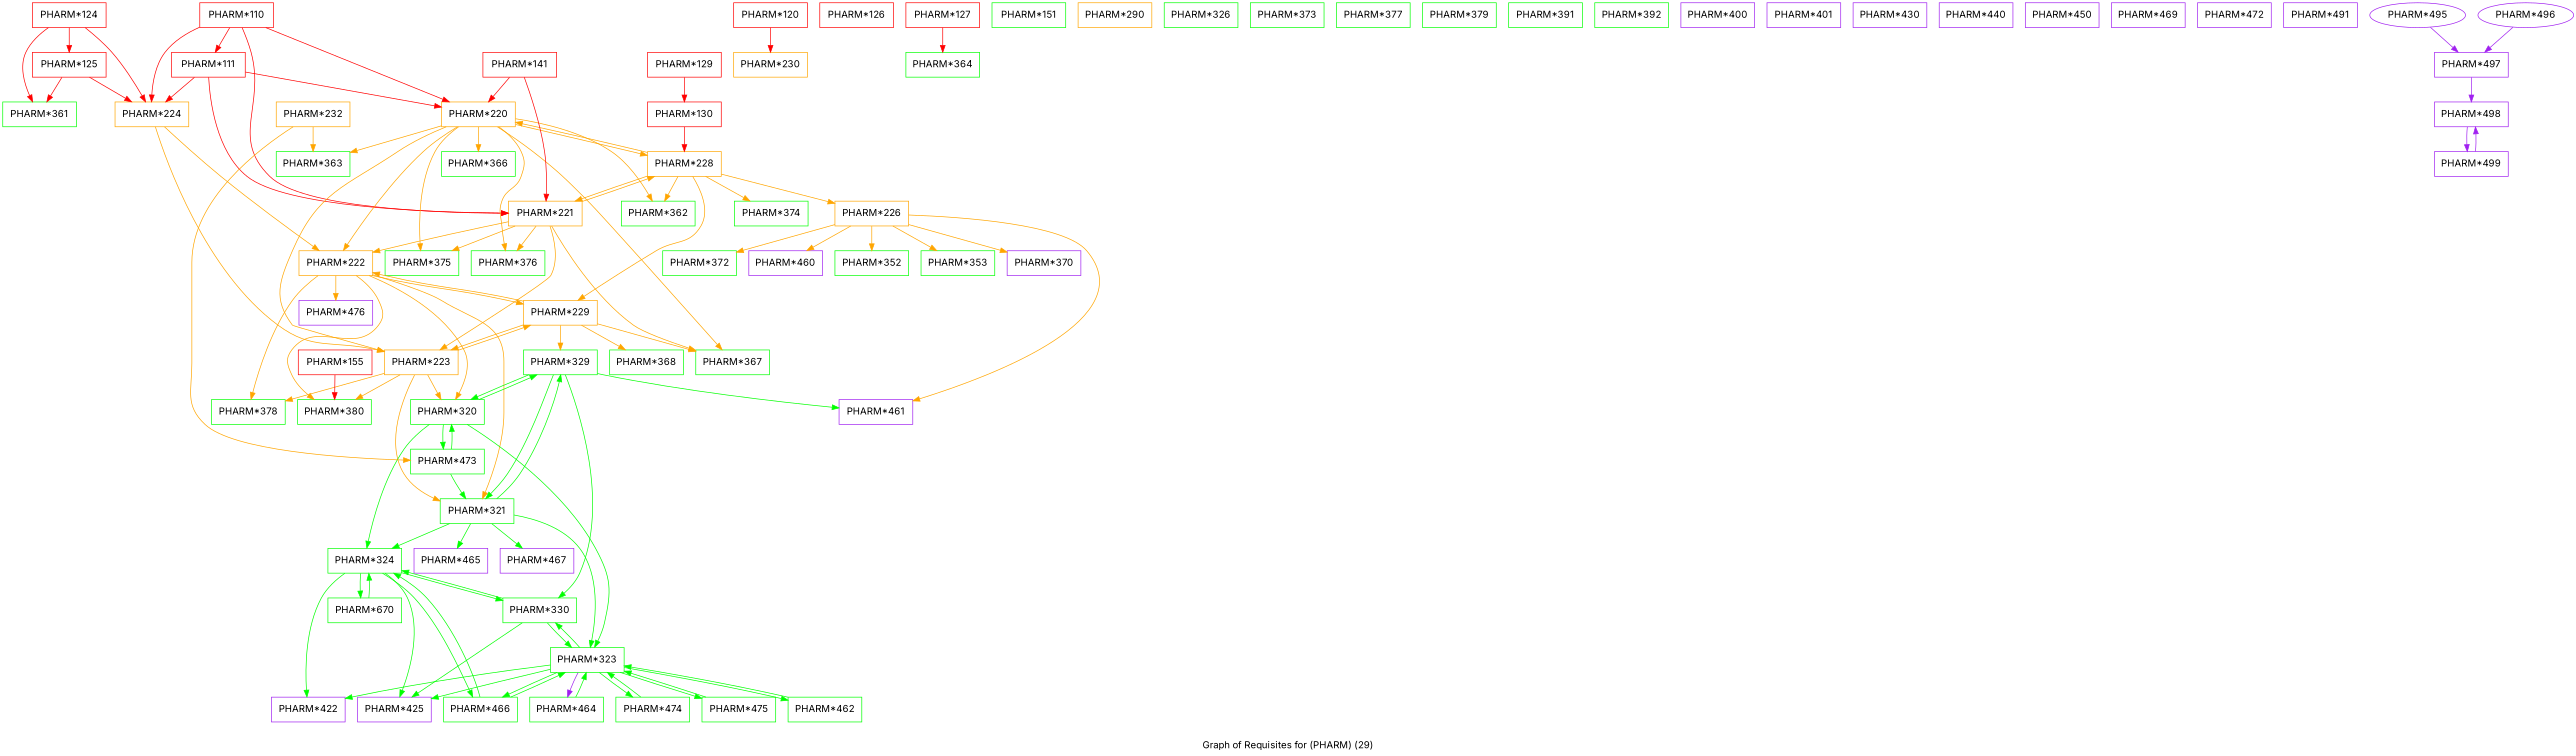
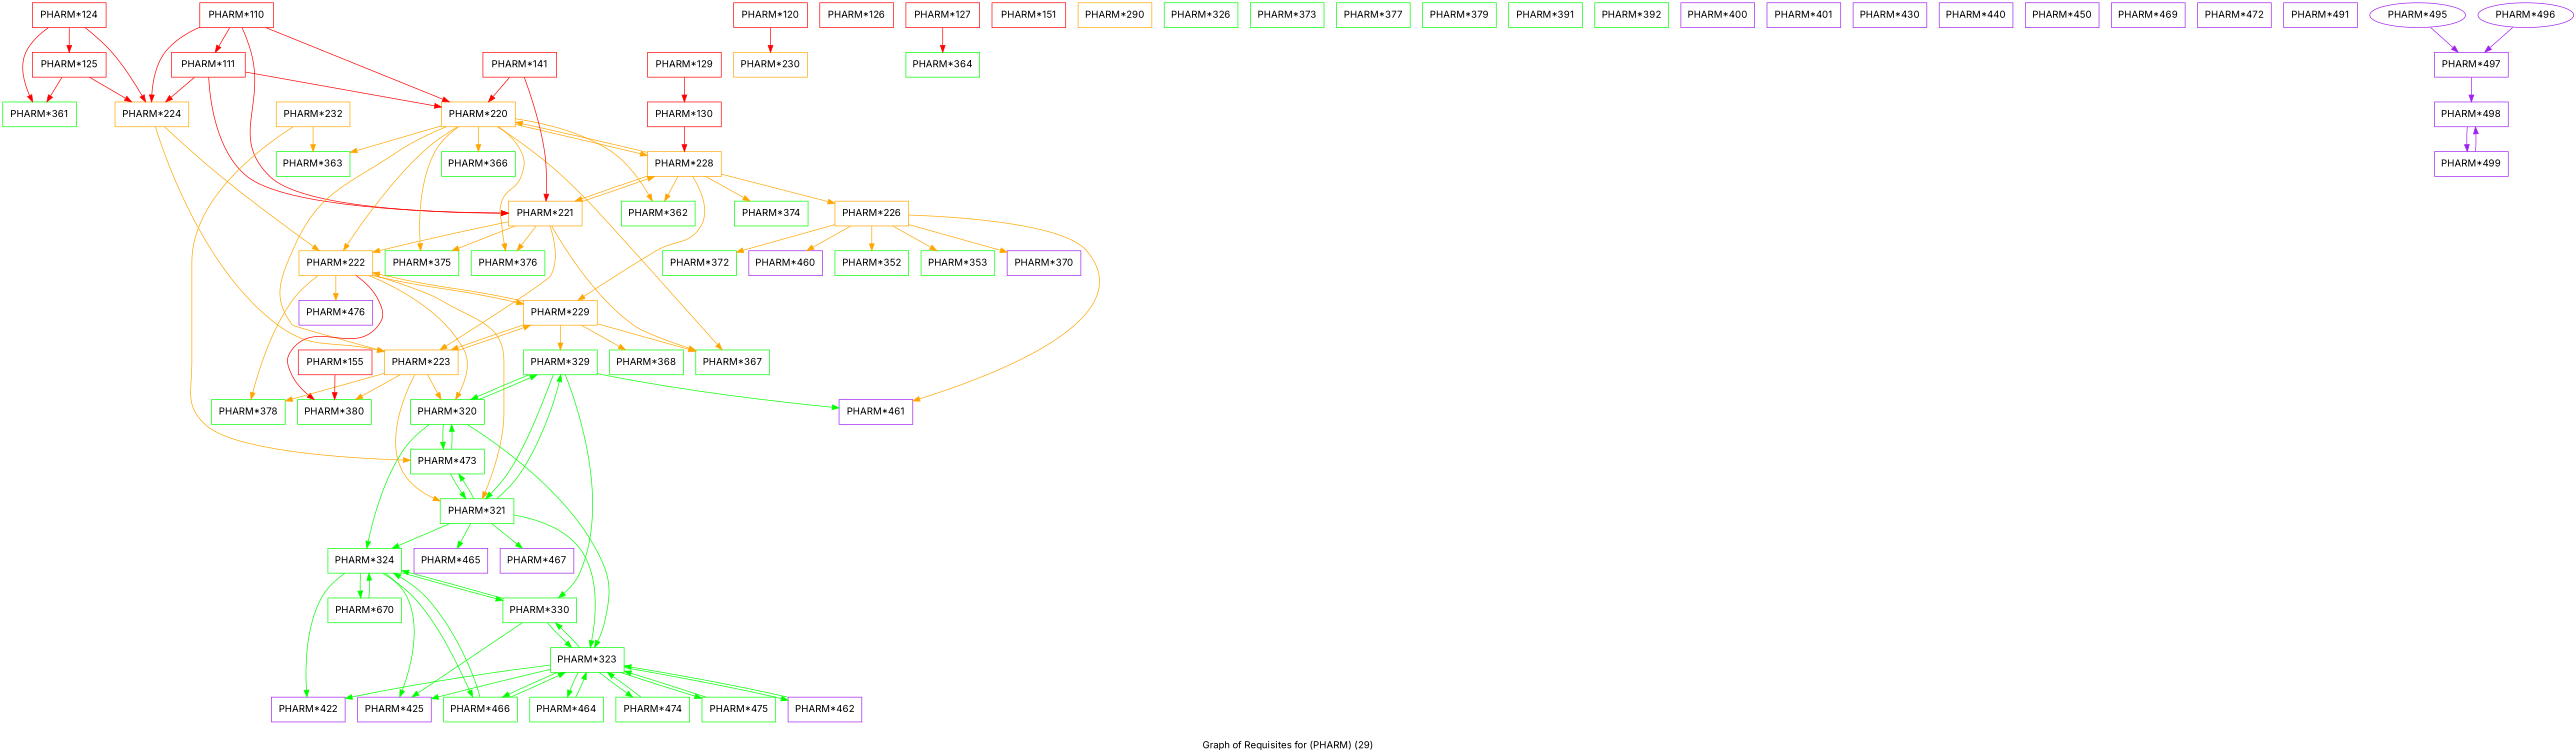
node "PHARM*151": color green -> red
edge "PHARM*222" -> "PHARM*380": color orange -> red
edge "PHARM*321" -> "PHARM*473": added
edge "PHARM*323" -> "PHARM*464": color purple -> green
node "PHARM*462": color green -> purple
